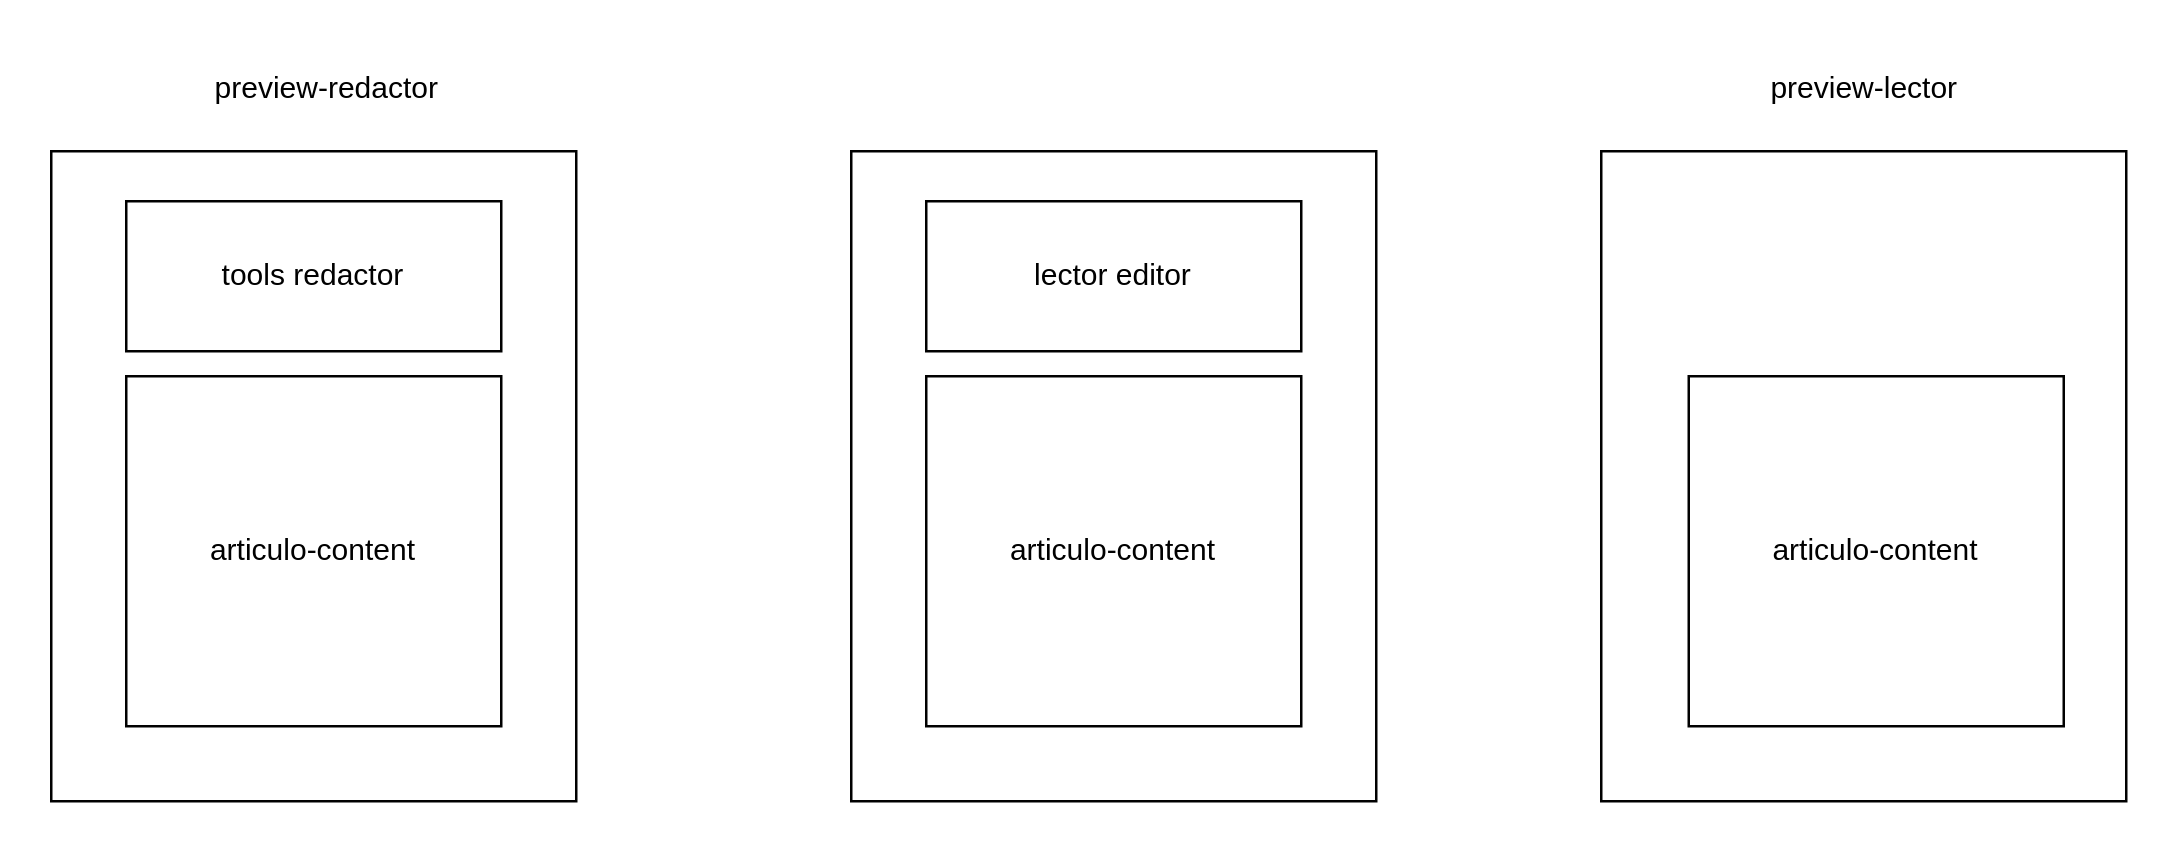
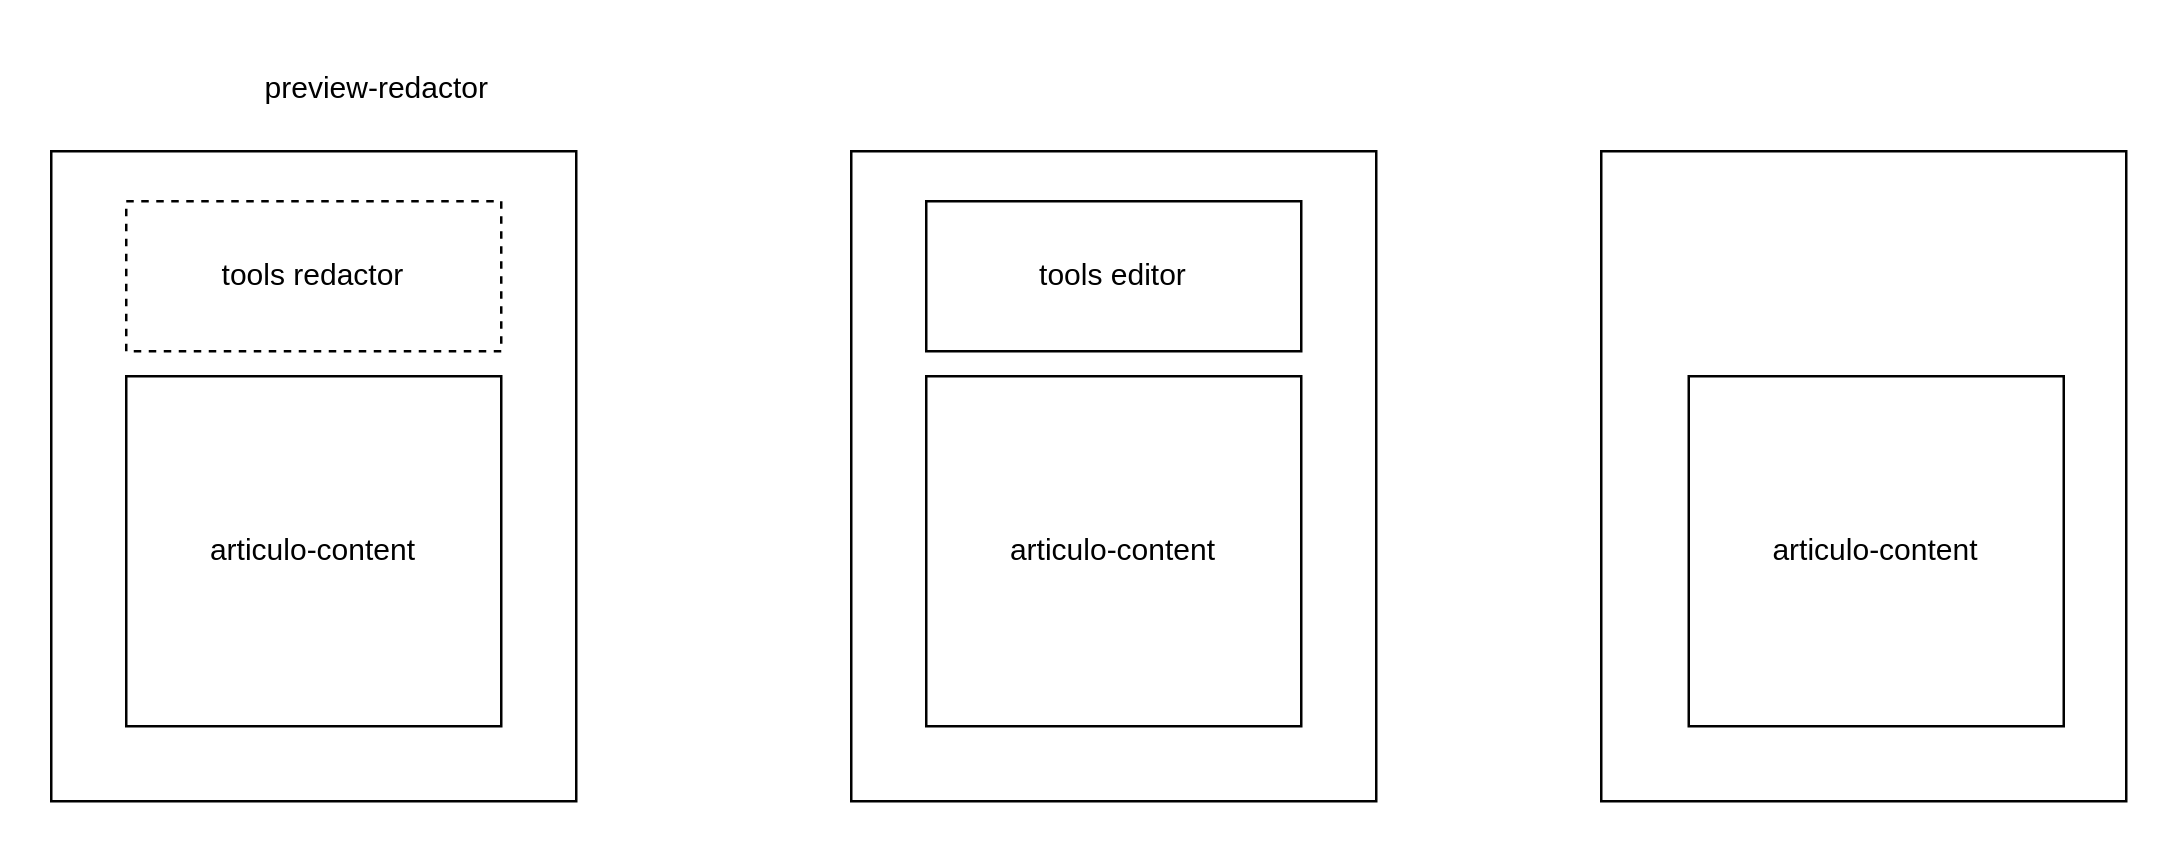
node "preview-redactor": moved (326, 89) -> (376, 89)
node "preview-lector": removed
node "tools redactor": style solid -> dashed
node "lector editor": label "lector editor" -> "tools editor"
